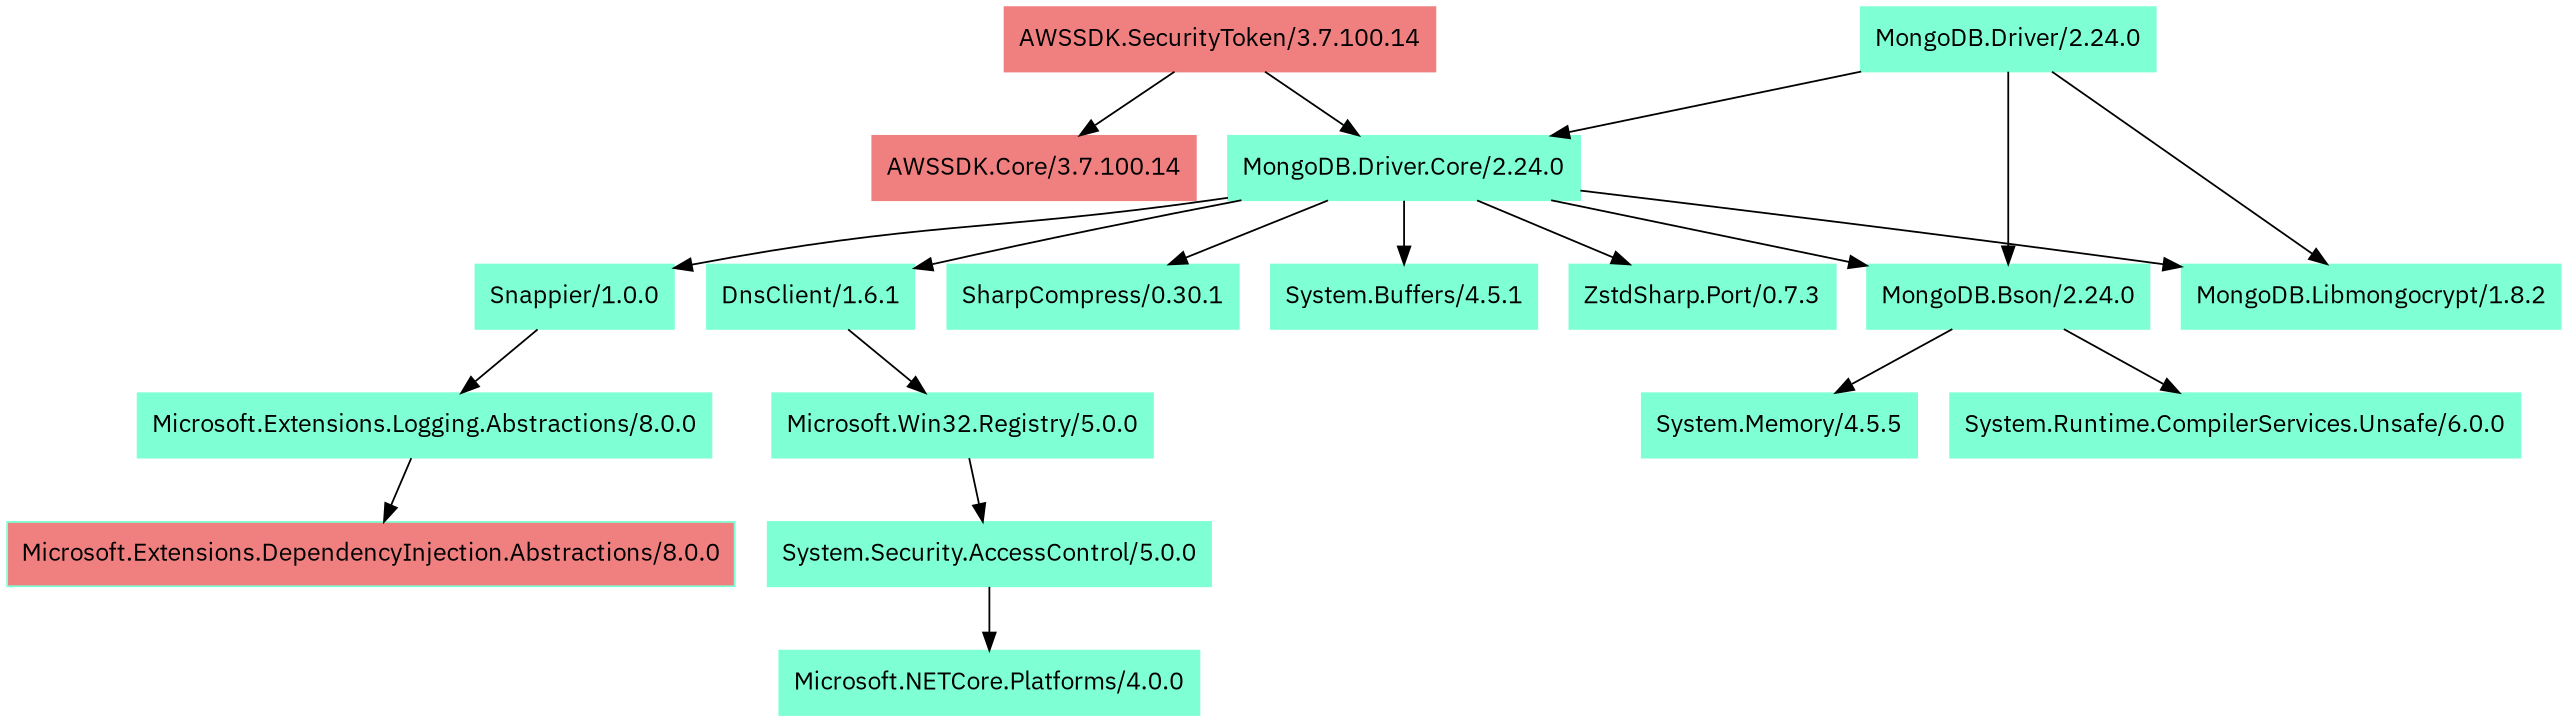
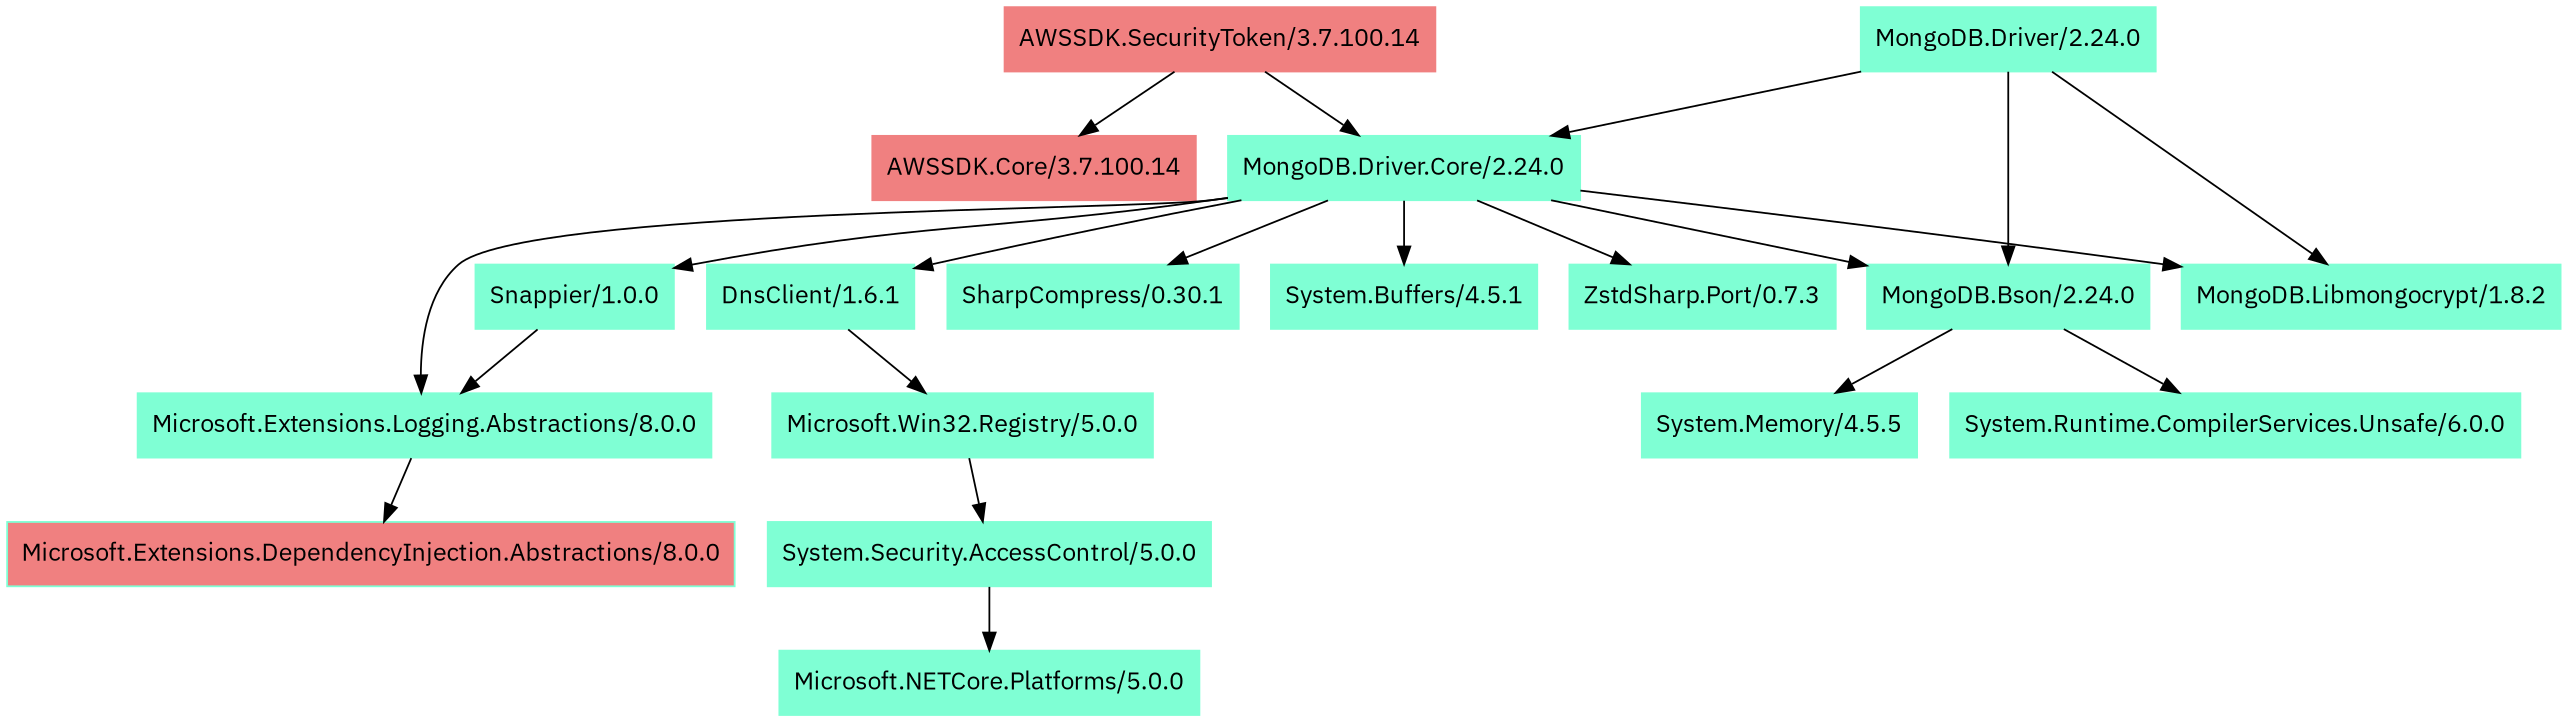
edge "MongoDB.Driver.Core/2.24.0" -> "Microsoft.Extensions.Logging.Abstractions/8.0.0": added
node "Microsoft.NETCore.Platforms/4.0.0": label "Microsoft.NETCore.Platforms/4.0.0" -> "Microsoft.NETCore.Platforms/5.0.0"
